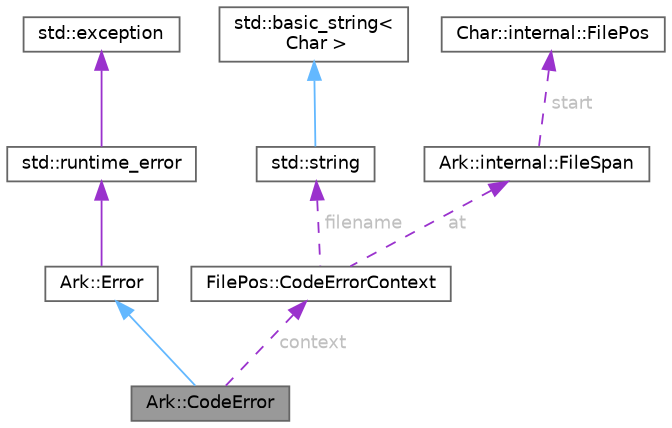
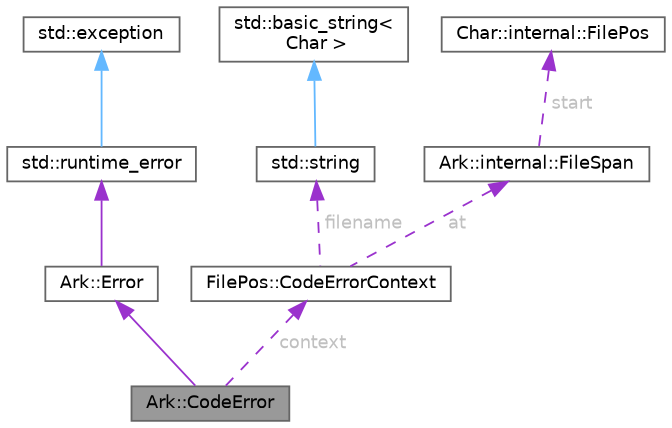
edge "std::runtime_error" -> "std::exception": color darkorchid3 -> steelblue1
edge "Ark::CodeError" -> "Ark::Error": color steelblue1 -> darkorchid3
